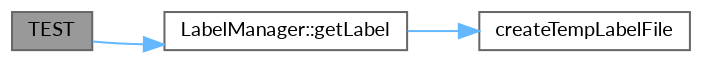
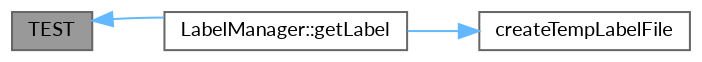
edge "TEST" -> "LabelManager::getLabel": reversed
